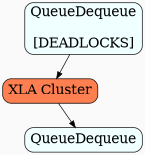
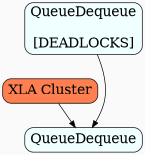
edge "QueueDequeue [DEADLOCKS]" -> "XLA Cluster": now "QueueDequeue [DEADLOCKS]" -> "QueueDequeue"
